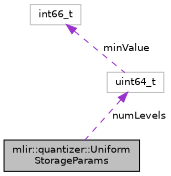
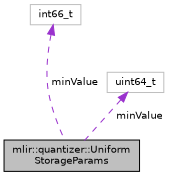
edge "uint64_t" -> "int66_t": now "mlir::quantizer::Uniform StorageParams" -> "int66_t"
edge "mlir::quantizer::Uniform StorageParams" -> "uint64_t": label " numLevels" -> " minValue"
